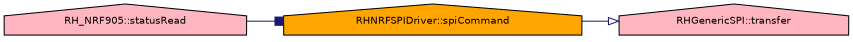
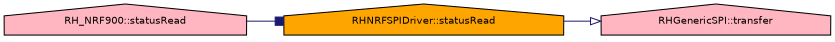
node "RH_NRF905::statusRead": label "RH_NRF905::statusRead" -> "RH_NRF900::statusRead"
node "RHNRFSPIDriver::spiCommand": label "RHNRFSPIDriver::spiCommand" -> "RHNRFSPIDriver::statusRead"
